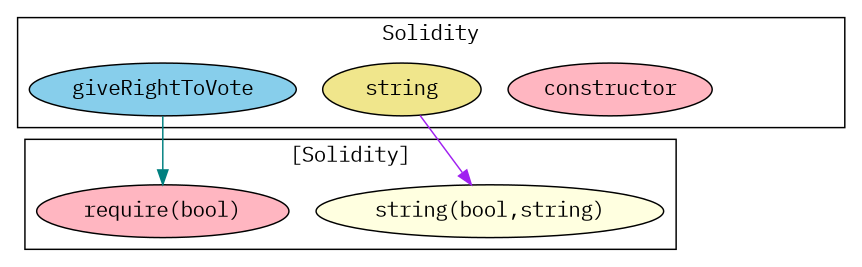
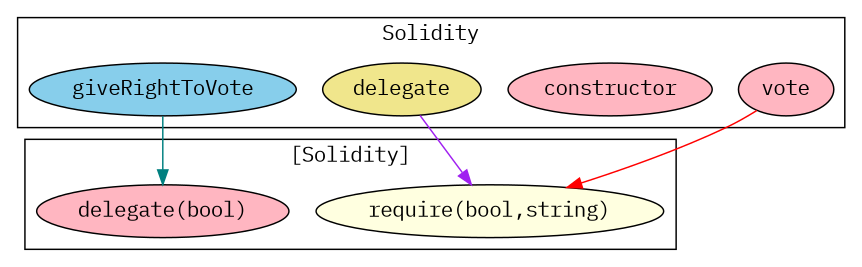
node "string": label "string" -> "delegate"
node "vote": added
node "require(bool)": label "require(bool)" -> "delegate(bool)"
node "string(bool,string)": label "string(bool,string)" -> "require(bool,string)"
